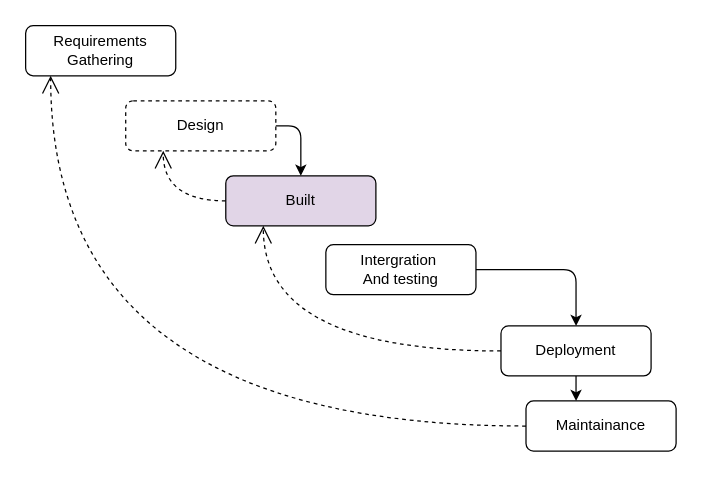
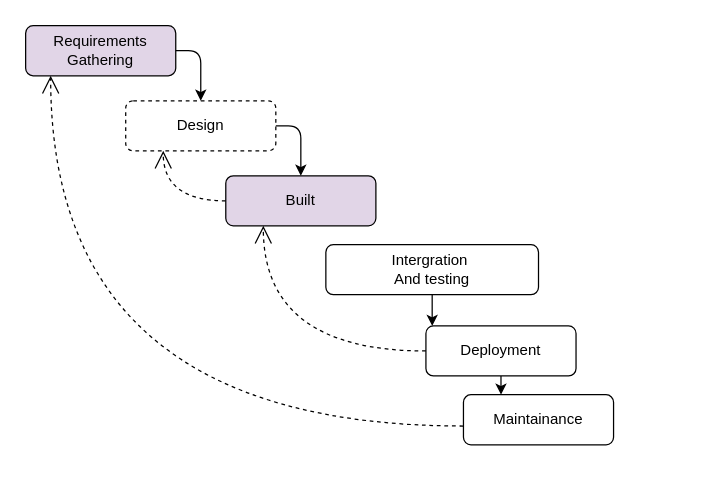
node "Requirements Gathering": fillcolor #ffffff -> #e1d5e7
edge "Requirements Gathering" -> "Design": added
node "Intergration And testing": size 150x50 -> 213x50
node "Deployment": moved (576, 351) -> (501, 351)
node "Maintainance": moved (601, 426) -> (538, 419)
